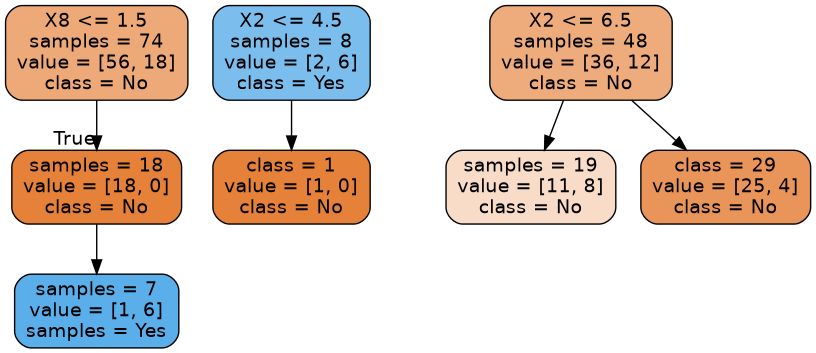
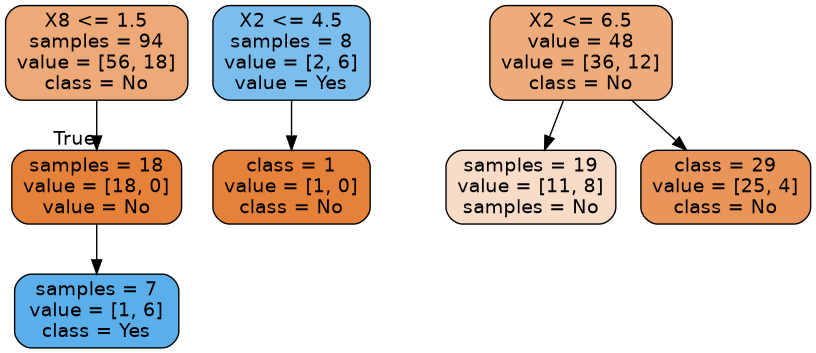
node "X8 <= 1.5 samples = 74 value = [56, 18] class = No": label "X8 <= 1.5 samples = 74 value = [56, 18] class = No" -> "X8 <= 1.5 samples = 94 value = [56, 18] class = No"
node "X2 <= 4.5 samples = 8 value = [2, 6] class = Yes": label "X2 <= 4.5 samples = 8 value = [2, 6] class = Yes" -> "X2 <= 4.5 samples = 8 value = [2, 6] value = Yes"
node "X2 <= 6.5 samples = 48 value = [36, 12] class = No": label "X2 <= 6.5 samples = 48 value = [36, 12] class = No" -> "X2 <= 6.5 value = 48 value = [36, 12] class = No"
node "samples = 18 value = [18, 0] class = No": label "samples = 18 value = [18, 0] class = No" -> "samples = 18 value = [18, 0] value = No"
node "samples = 19 value = [11, 8] class = No": label "samples = 19 value = [11, 8] class = No" -> "samples = 19 value = [11, 8] samples = No"
node "samples = 7 value = [1, 6] samples = Yes": label "samples = 7 value = [1, 6] samples = Yes" -> "samples = 7 value = [1, 6] class = Yes"
